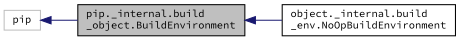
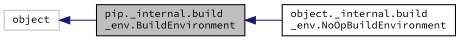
node "pip": label "pip" -> "object"
node "pip._internal.build _object.BuildEnvironment": label "pip._internal.build _object.BuildEnvironment" -> "pip._internal.build _env.BuildEnvironment"
